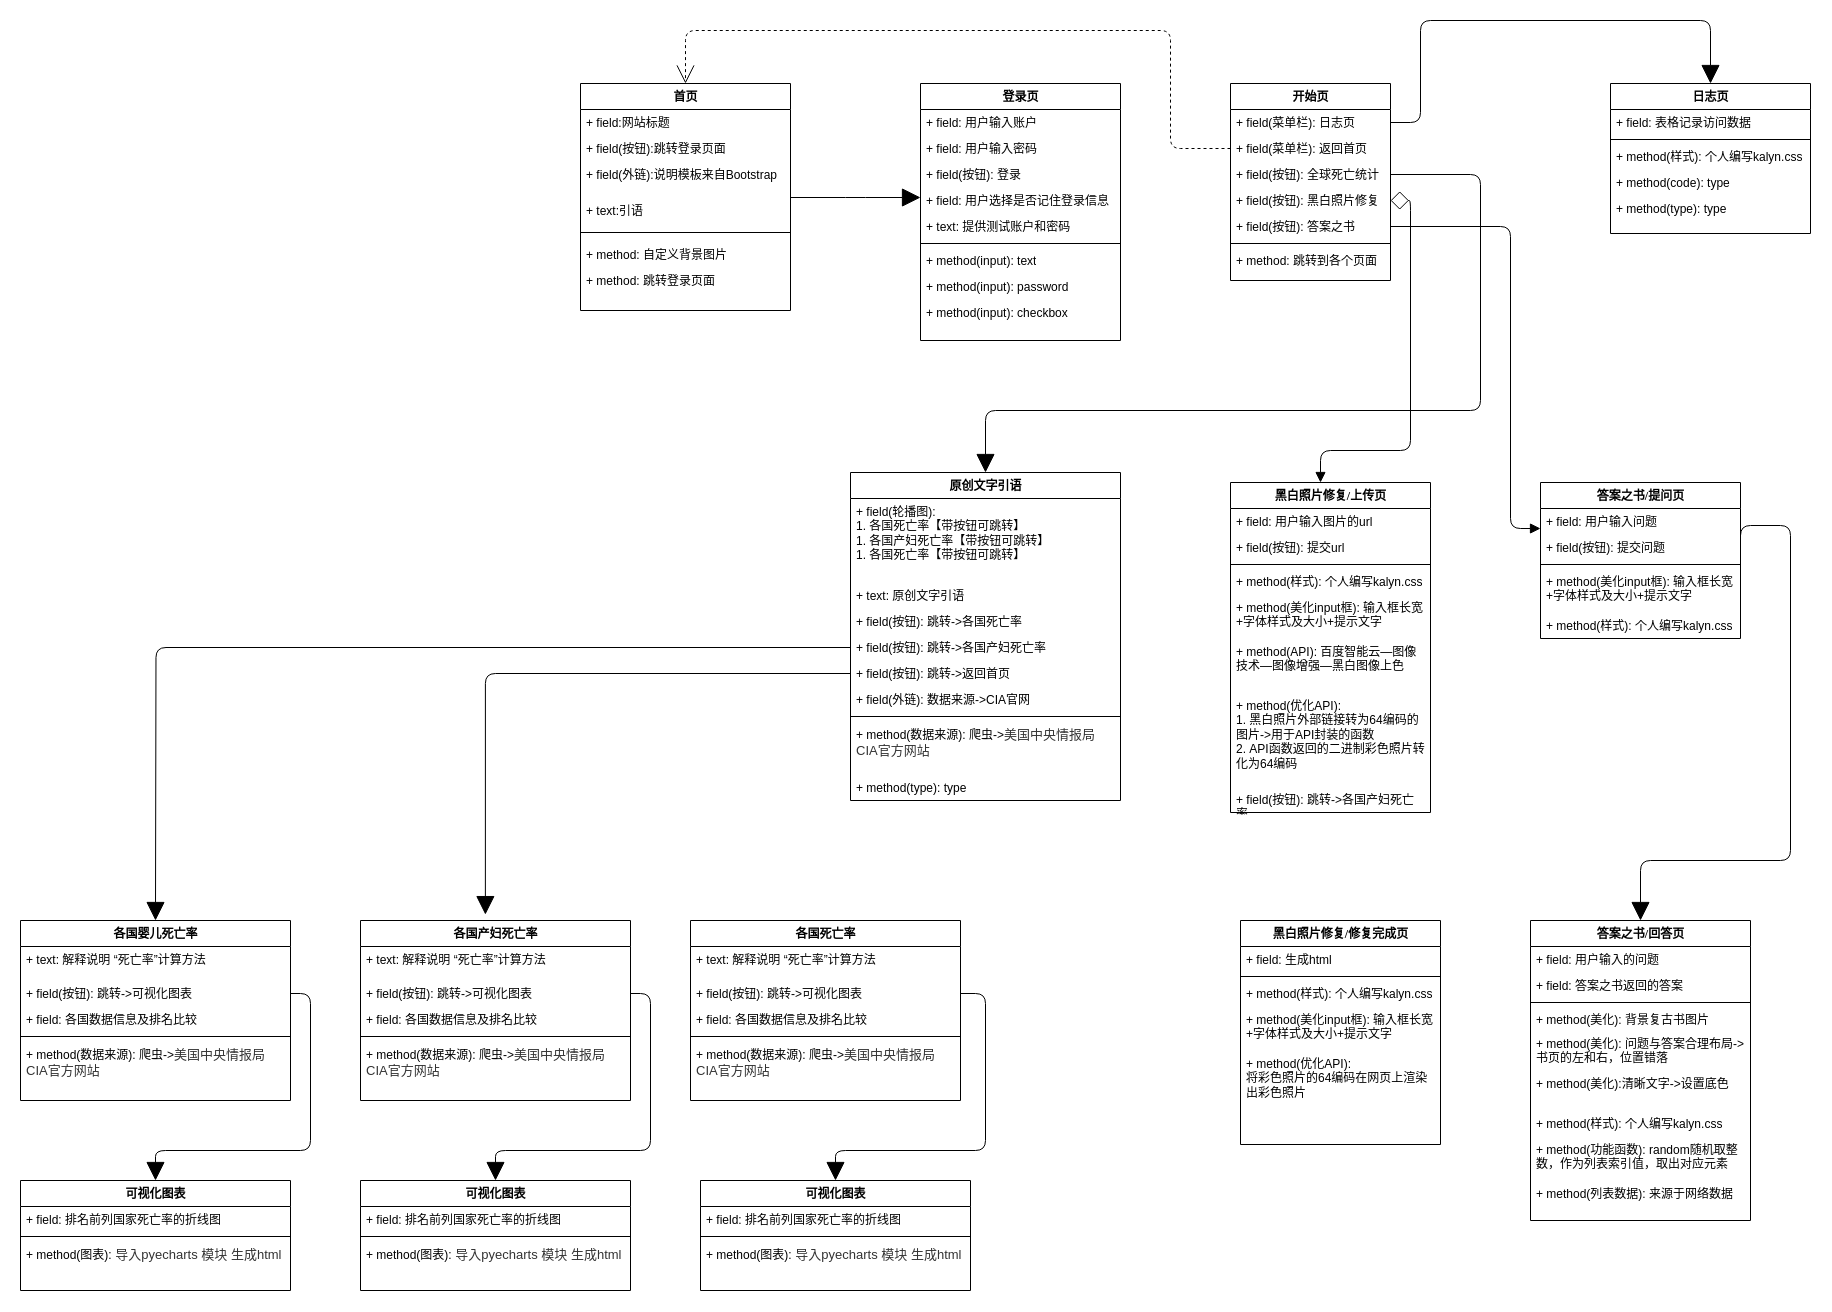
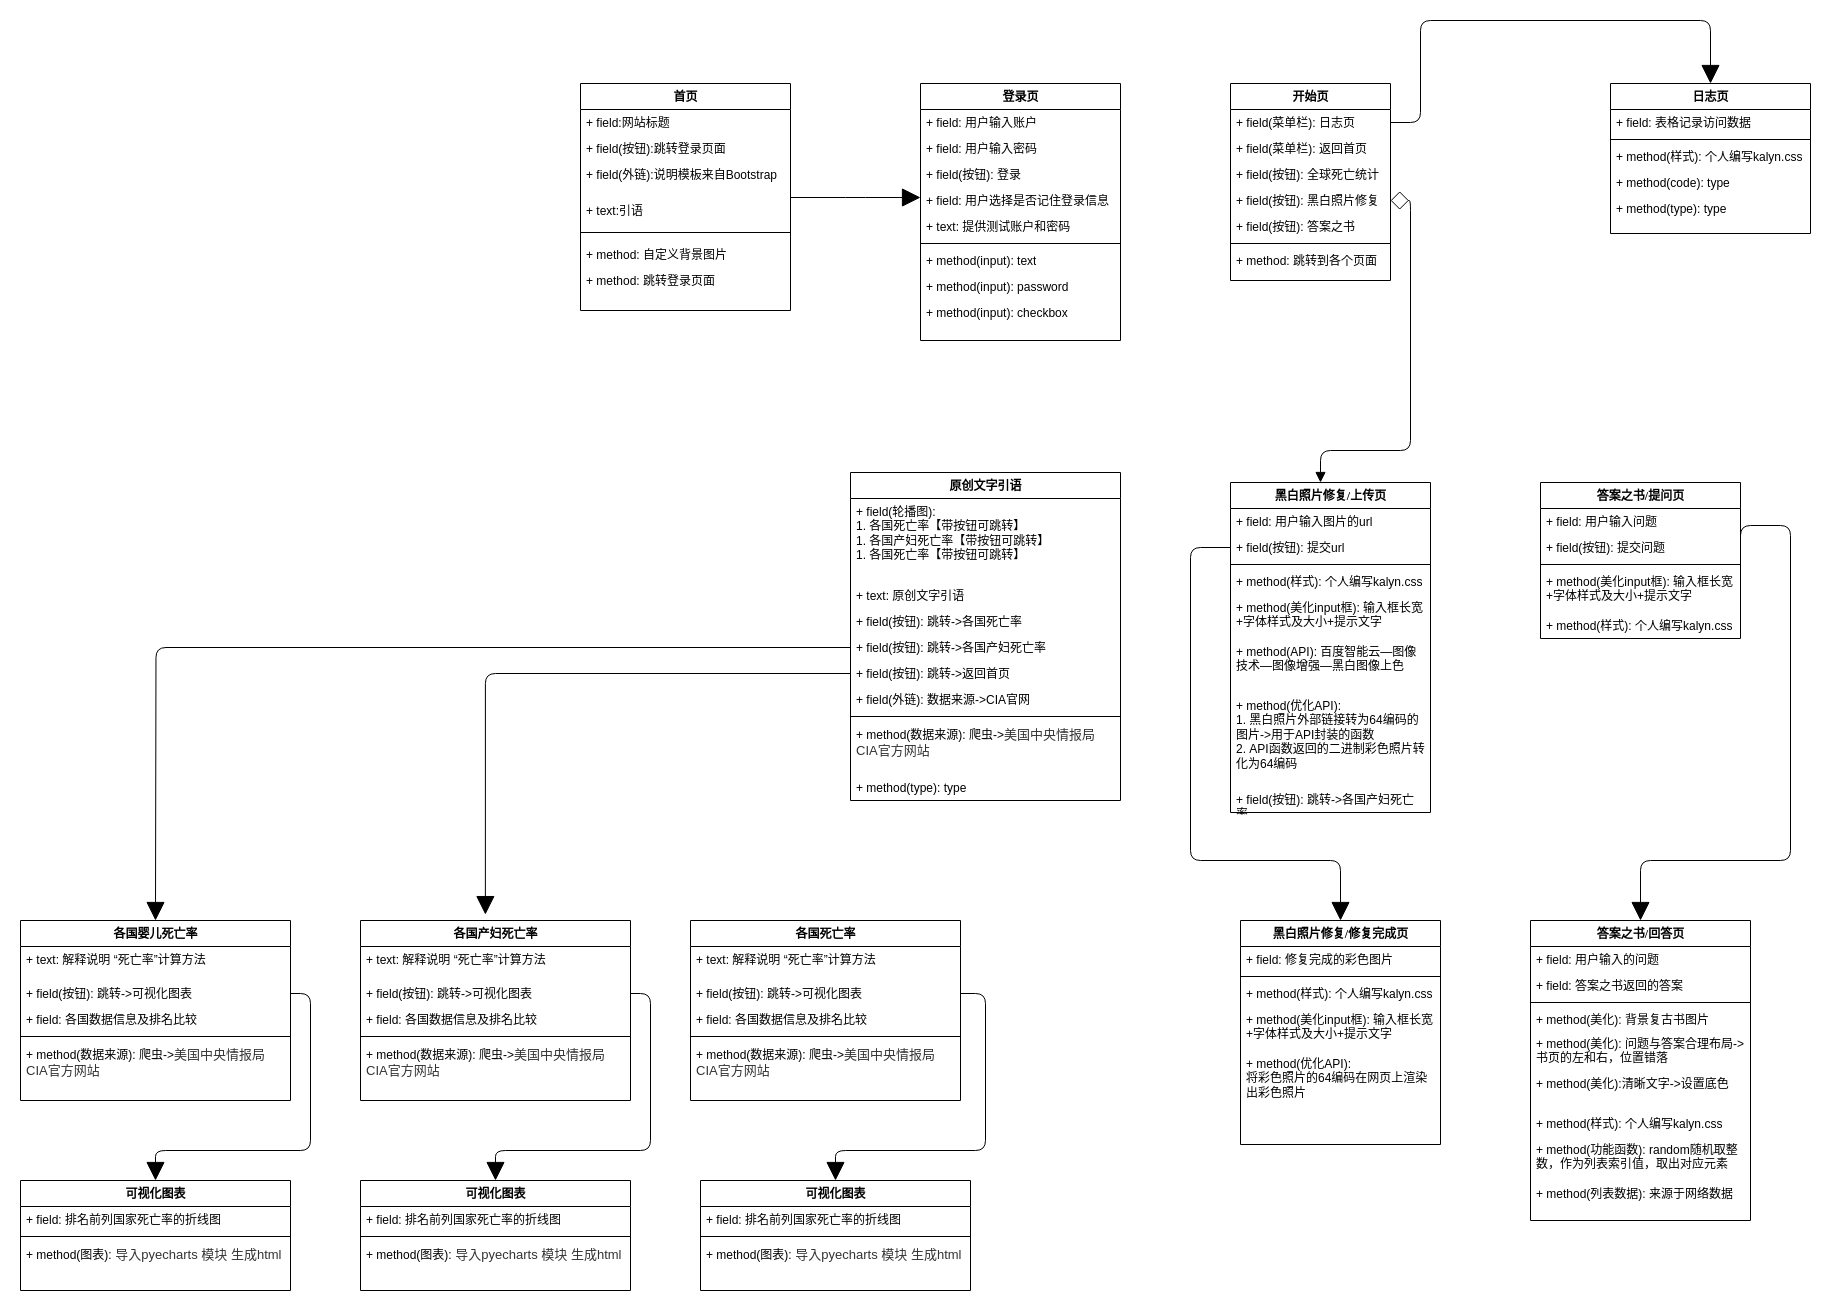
edge "+ field(菜单栏): 返回首页" -> "首页": removed
edge "+ field(按钮): 答案之书" -> "答案之书/提问页": removed
edge "+ field(按钮): 全球死亡统计" -> "原创文字引语": removed
edge "+ field(按钮): 提交url" -> "黑白照片修复/修复完成页": added
node "+ field: 生成html": label "+ field: 生成html" -> "+ field: 修复完成的彩色图片"
